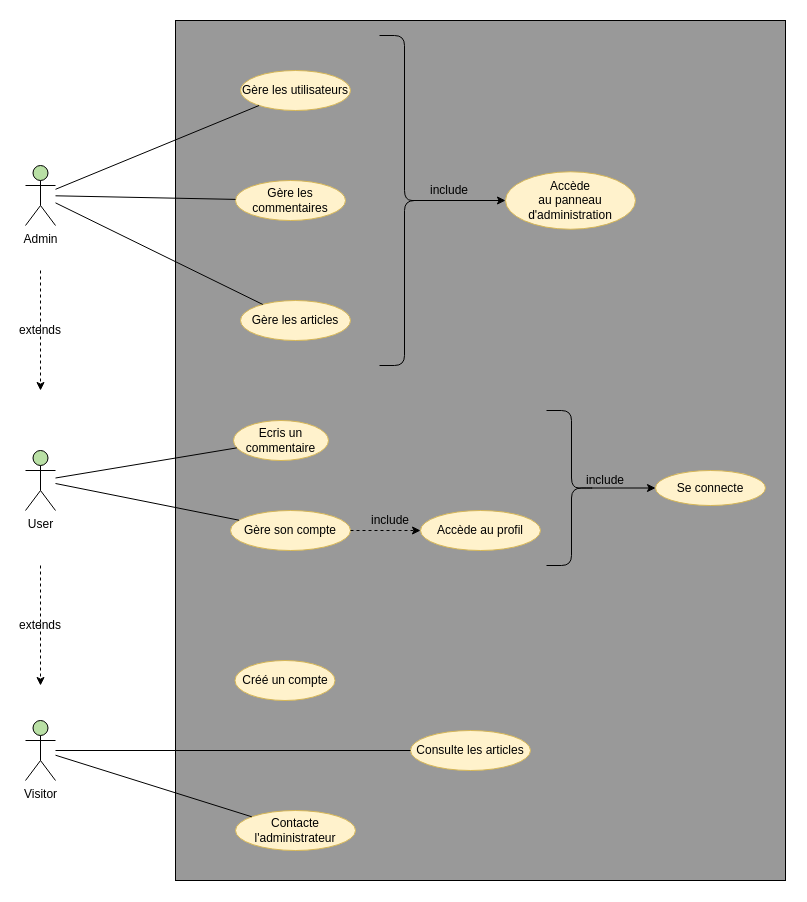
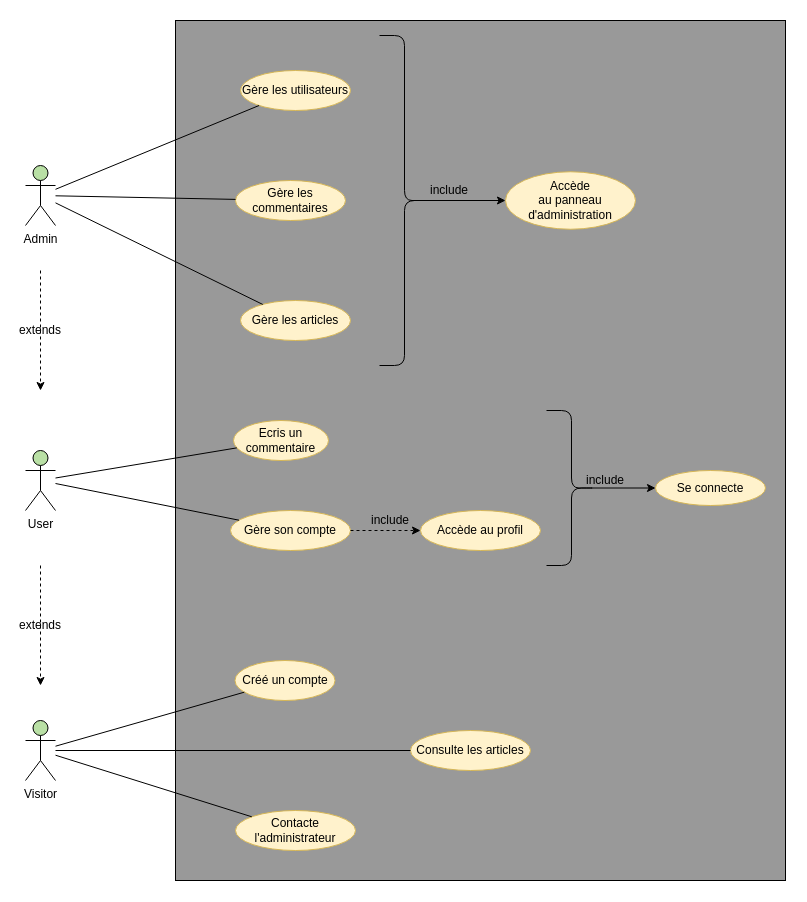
edge "Créé un compte" -- "Visitor": added
